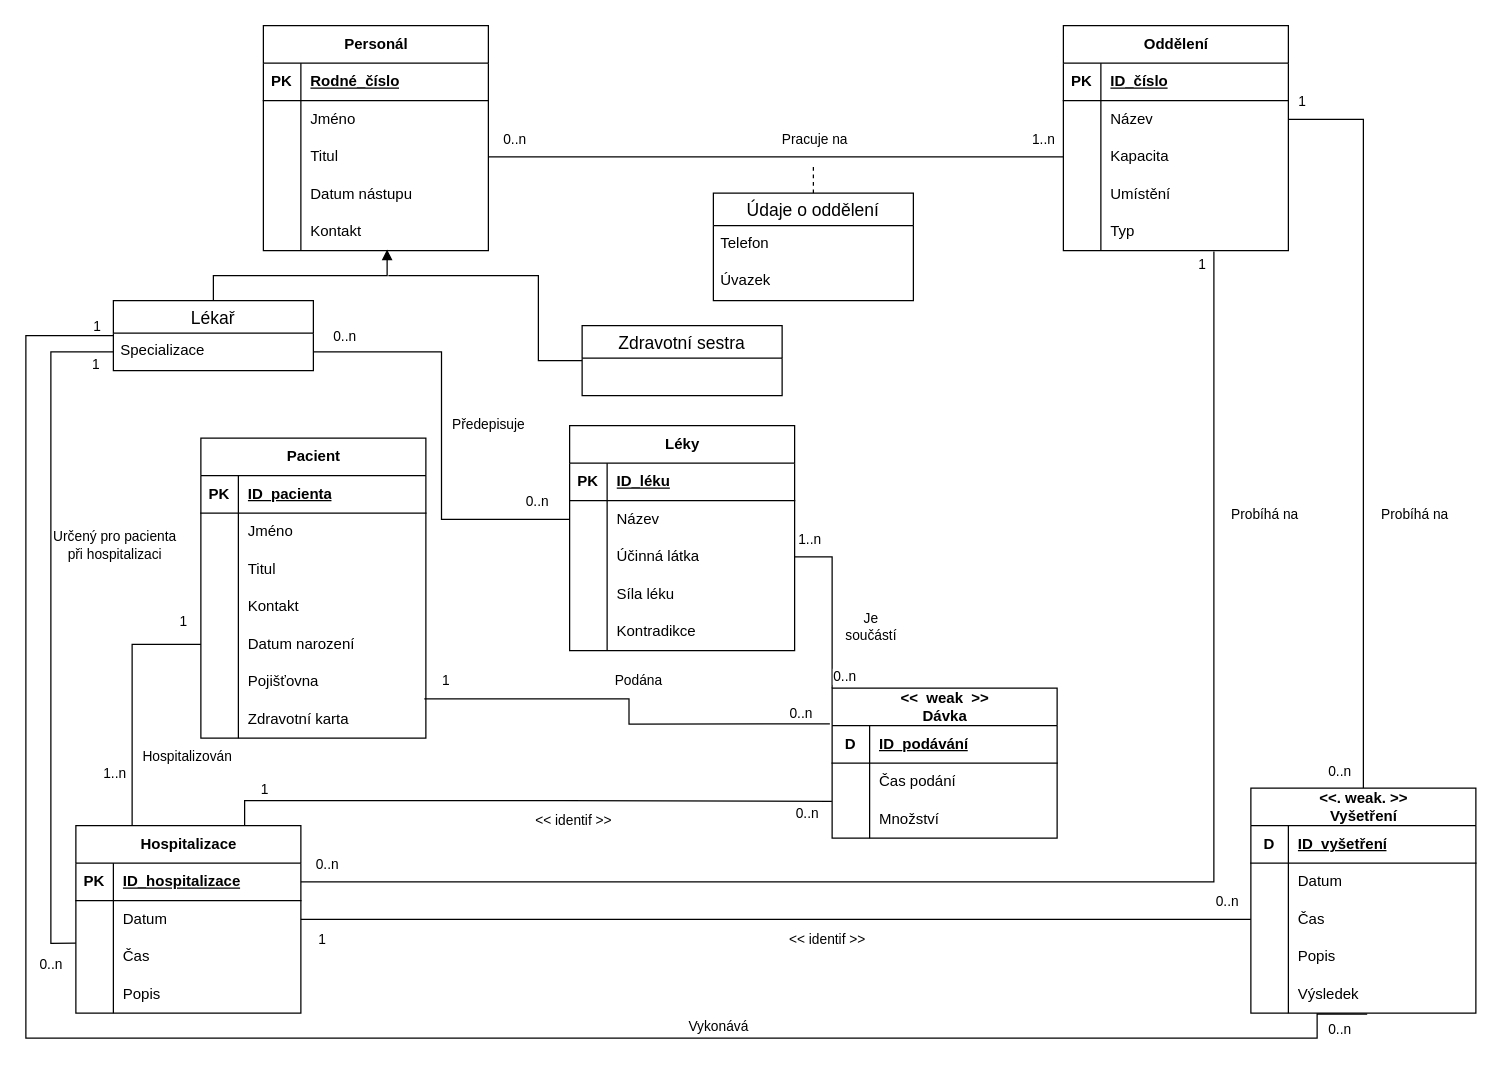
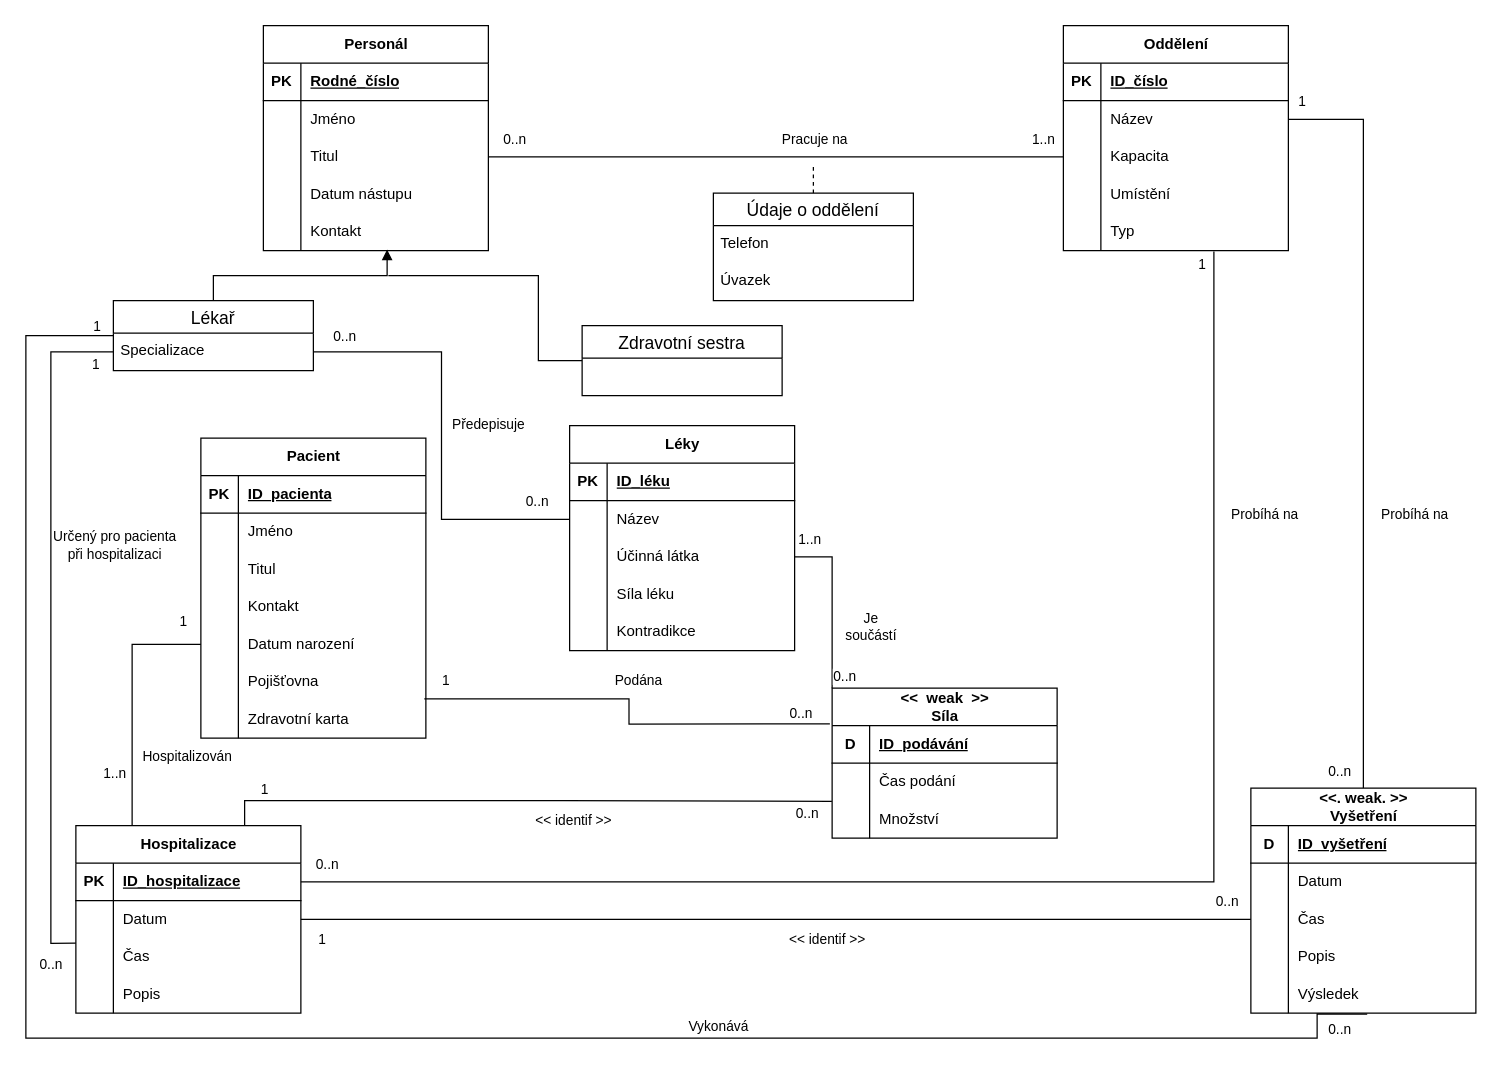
node "<< weak >> Dávka": label "<< weak >> Dávka" -> "<< weak >> Síla"
